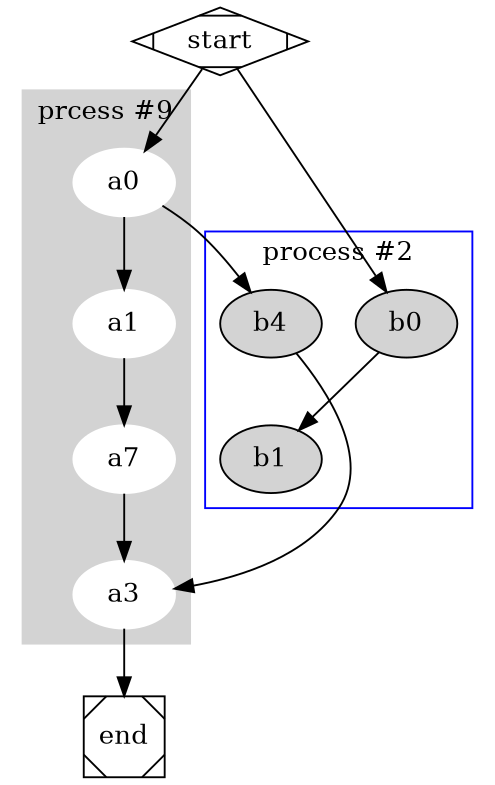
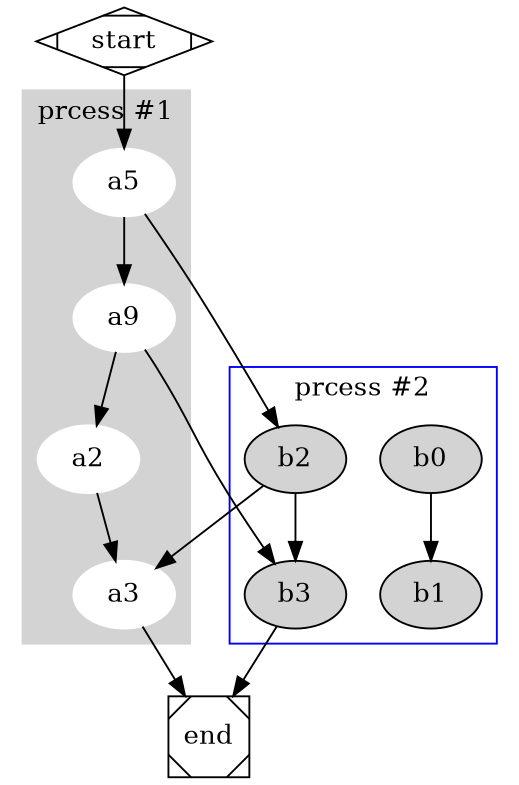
cluster "prcess #9": label "prcess #9" -> "prcess #1"
edge "start" -> "b0": removed
node "a0": label "a0" -> "a5"
cluster "process #2": label "process #2" -> "prcess #2"
node "a1": label "a1" -> "a9"
node "b4": label "b4" -> "b2"
node "a7": label "a7" -> "a2"
node "b3": added
